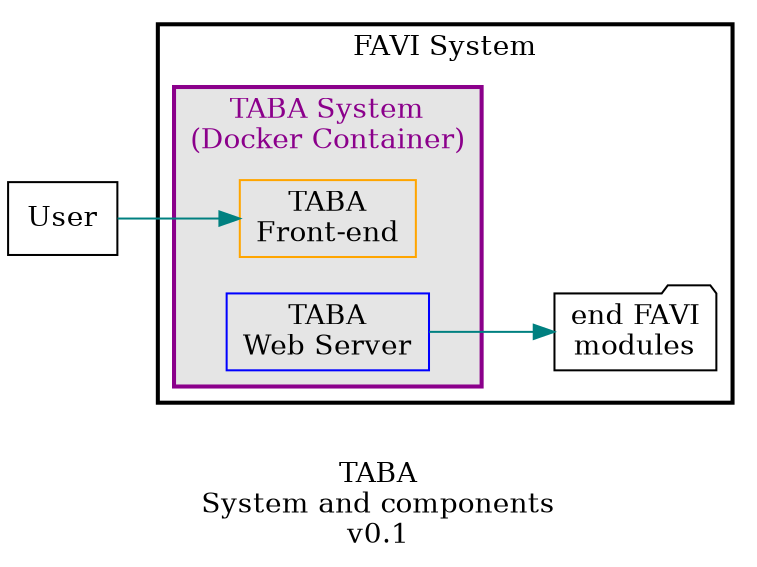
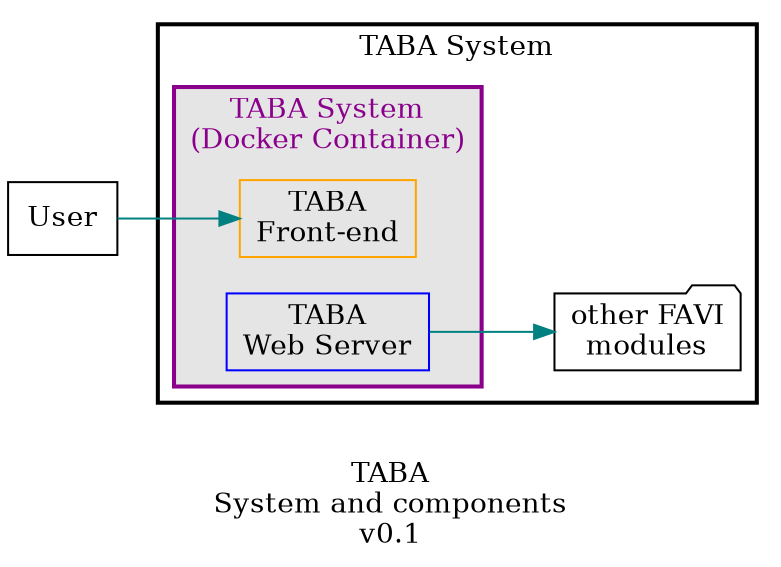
cluster "FAVI System": label "FAVI System" -> "TABA System"
node "end FAVI modules": label "end FAVI modules" -> "other FAVI modules"
